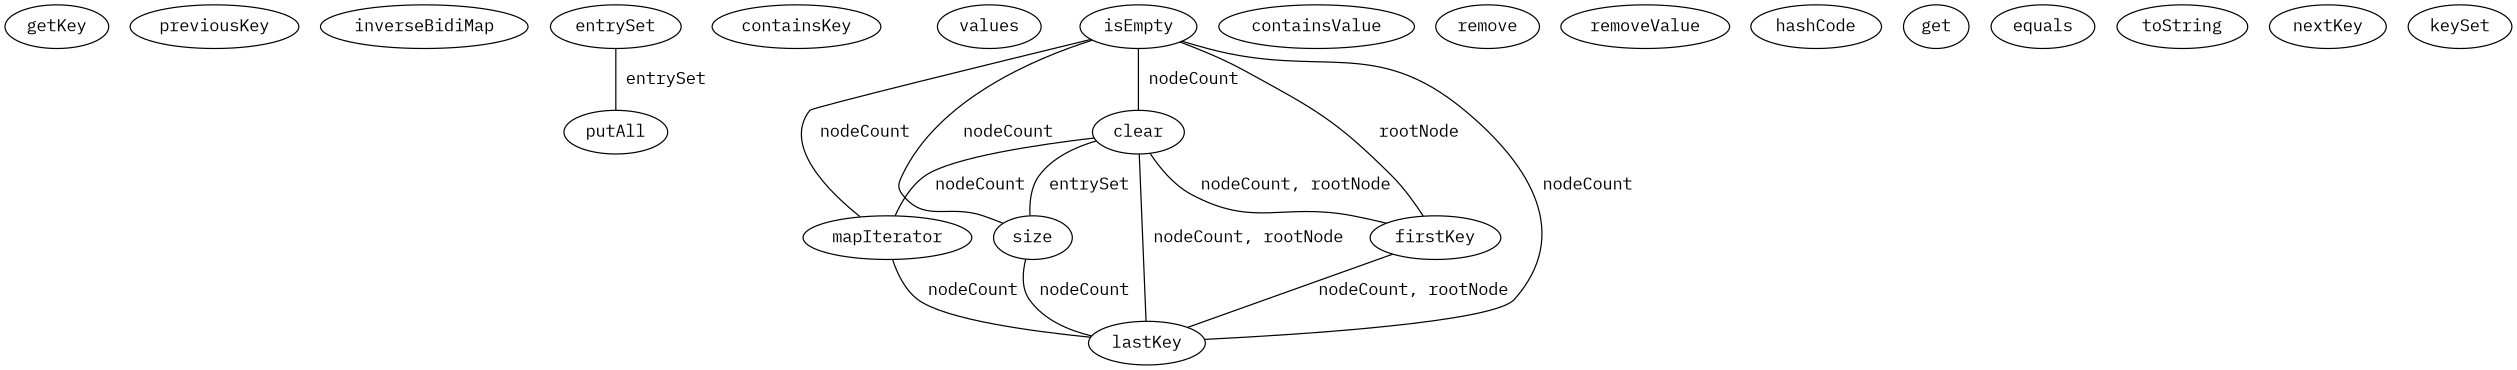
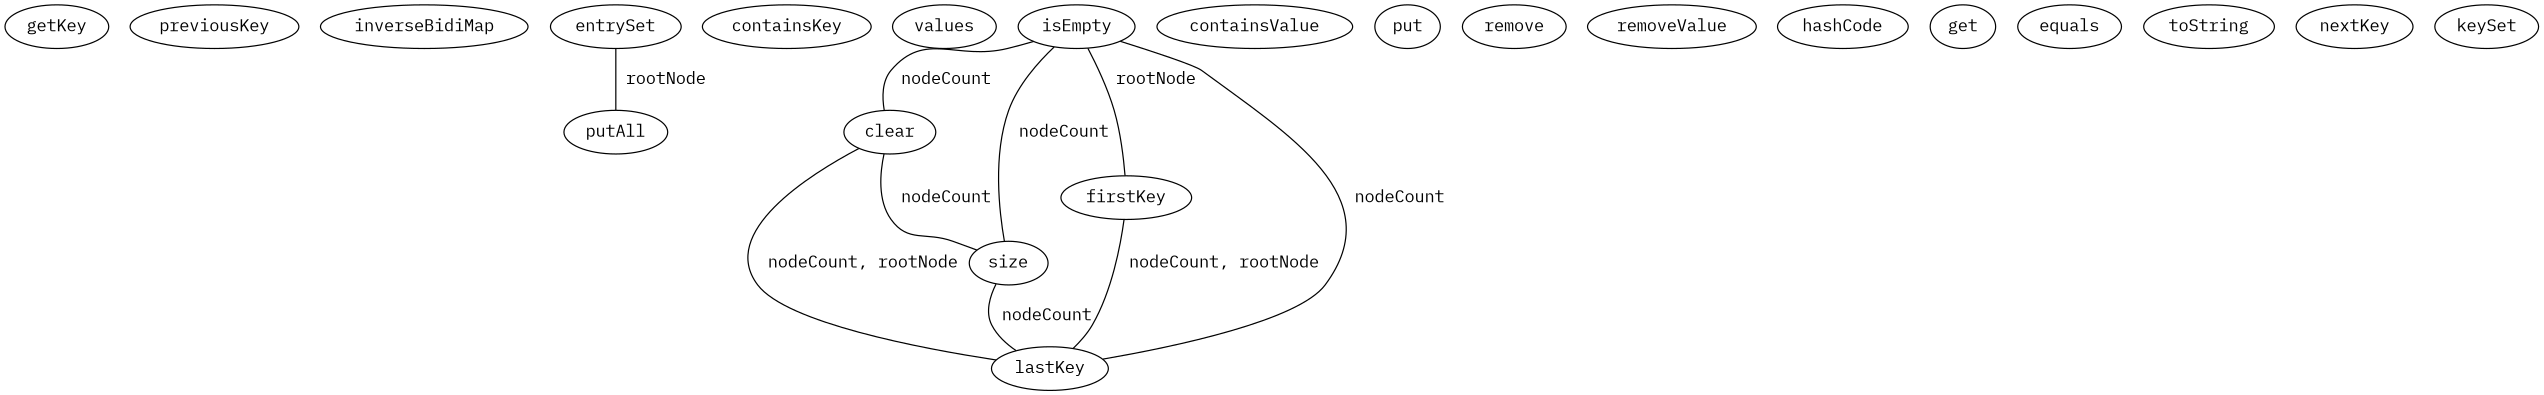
node "put": added
edge "entrySet" -- "putAll": label " entrySet" -> " rootNode"
edge "clear" -- "size": label " entrySet" -> " nodeCount"
edge "clear" -- "firstKey": removed, label "nodeCount, rootNode"
node "mapIterator": removed
